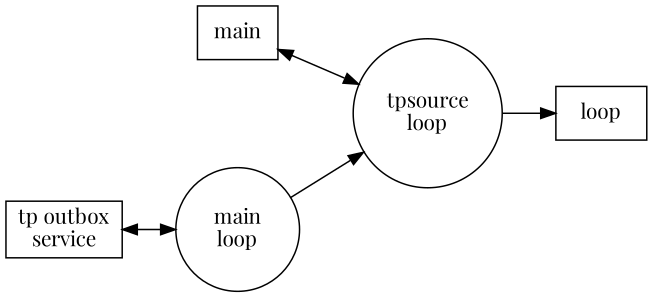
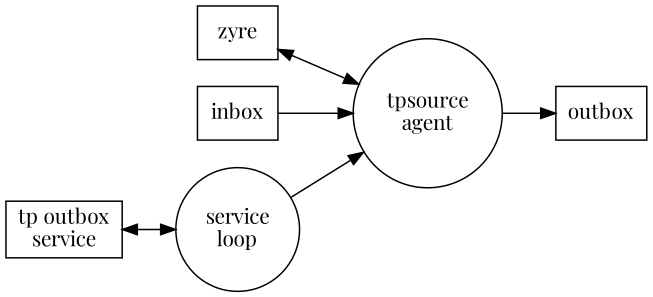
node "main": label "main" -> "zyre"
node "inbox": added
node "tpsource loop": label "tpsource loop" -> "tpsource agent"
node "loop": label "loop" -> "outbox"
node "main loop": label "main loop" -> "service loop"
